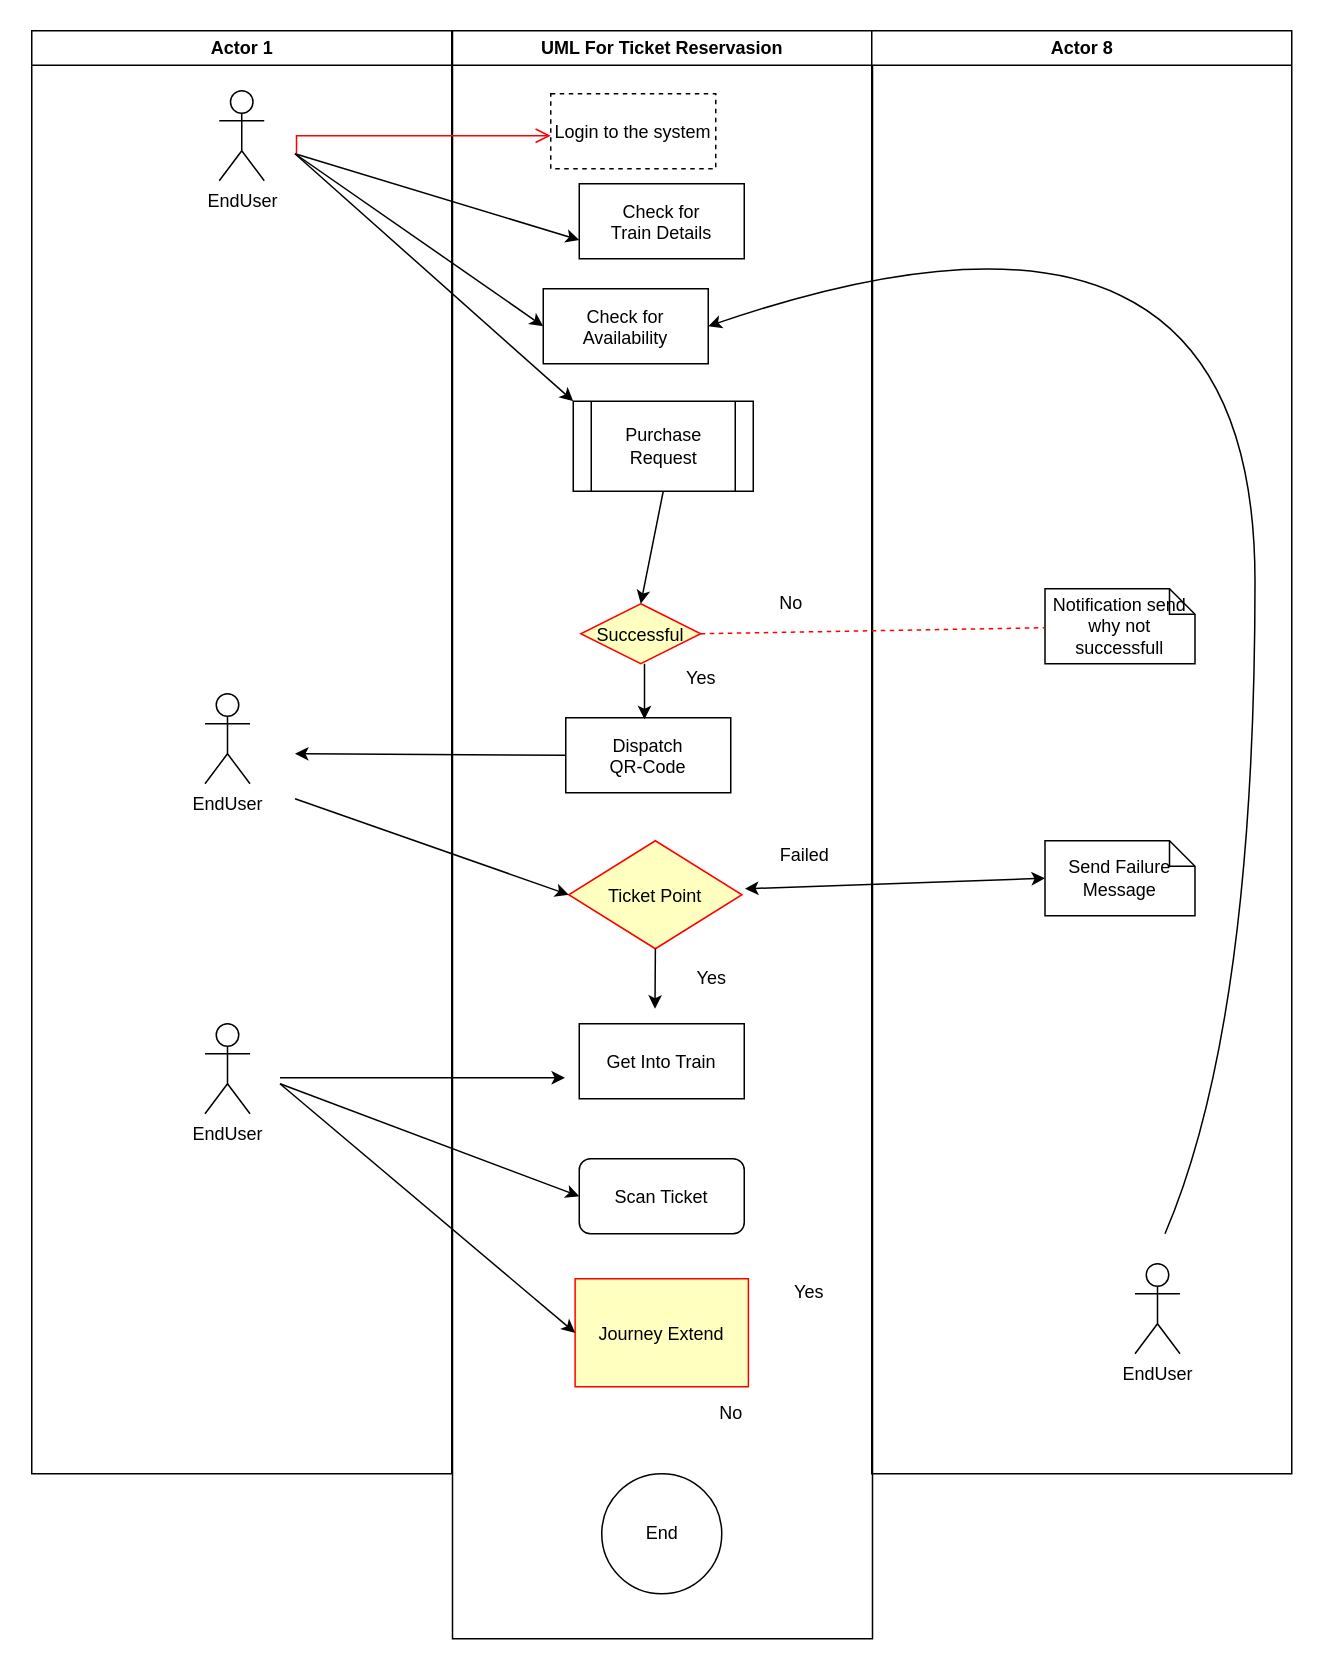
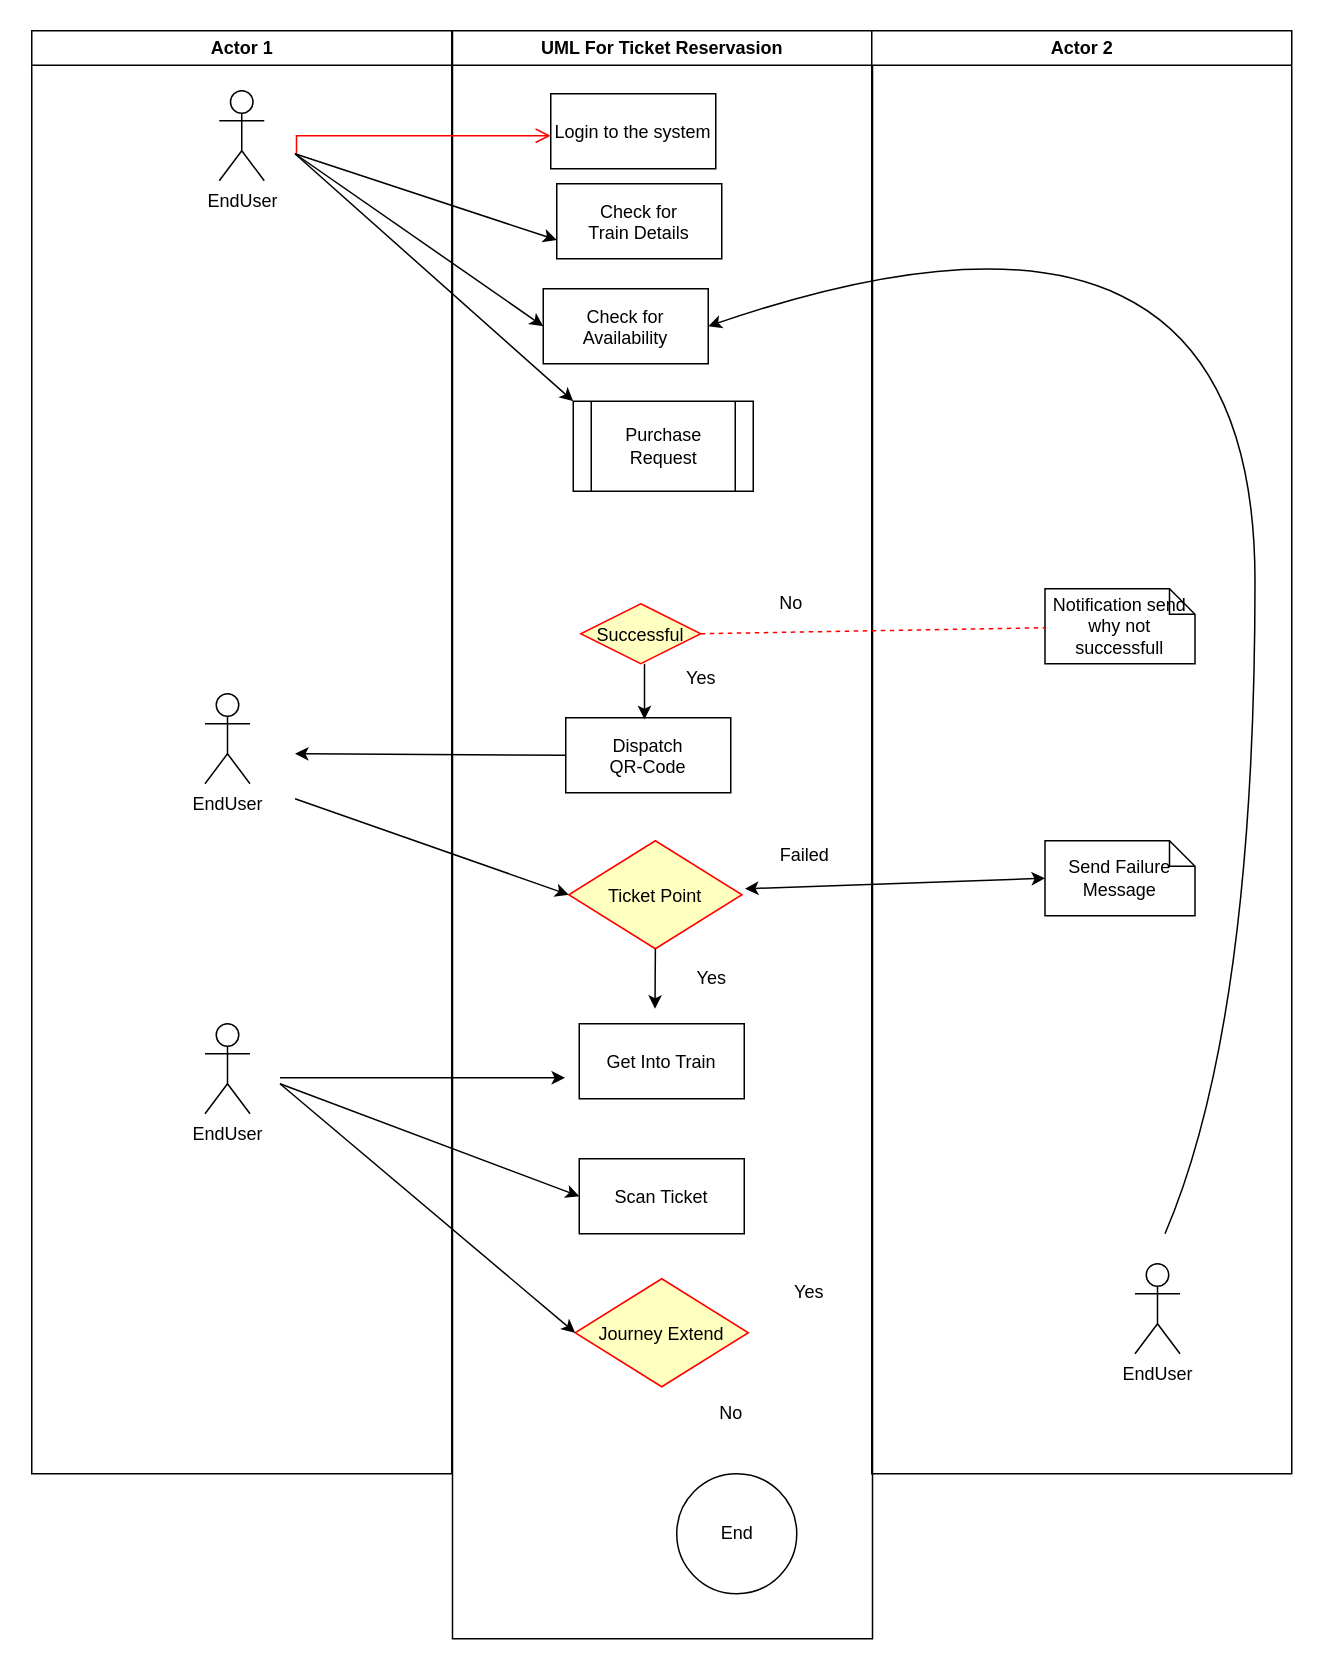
node "Actor 8": label "Actor 8" -> "Actor 2"
node "Login to the system": style dashed -> solid
node "Check for Train Details": moved (662, 221) -> (639, 221)
edge "Purchase Request" -> "Successful": removed
node "Scan Ticket": shape rounded rectangle -> rectangle
node "Journey Extend": shape rectangle -> diamond
node "End": moved (662, 1534) -> (737, 1534)
